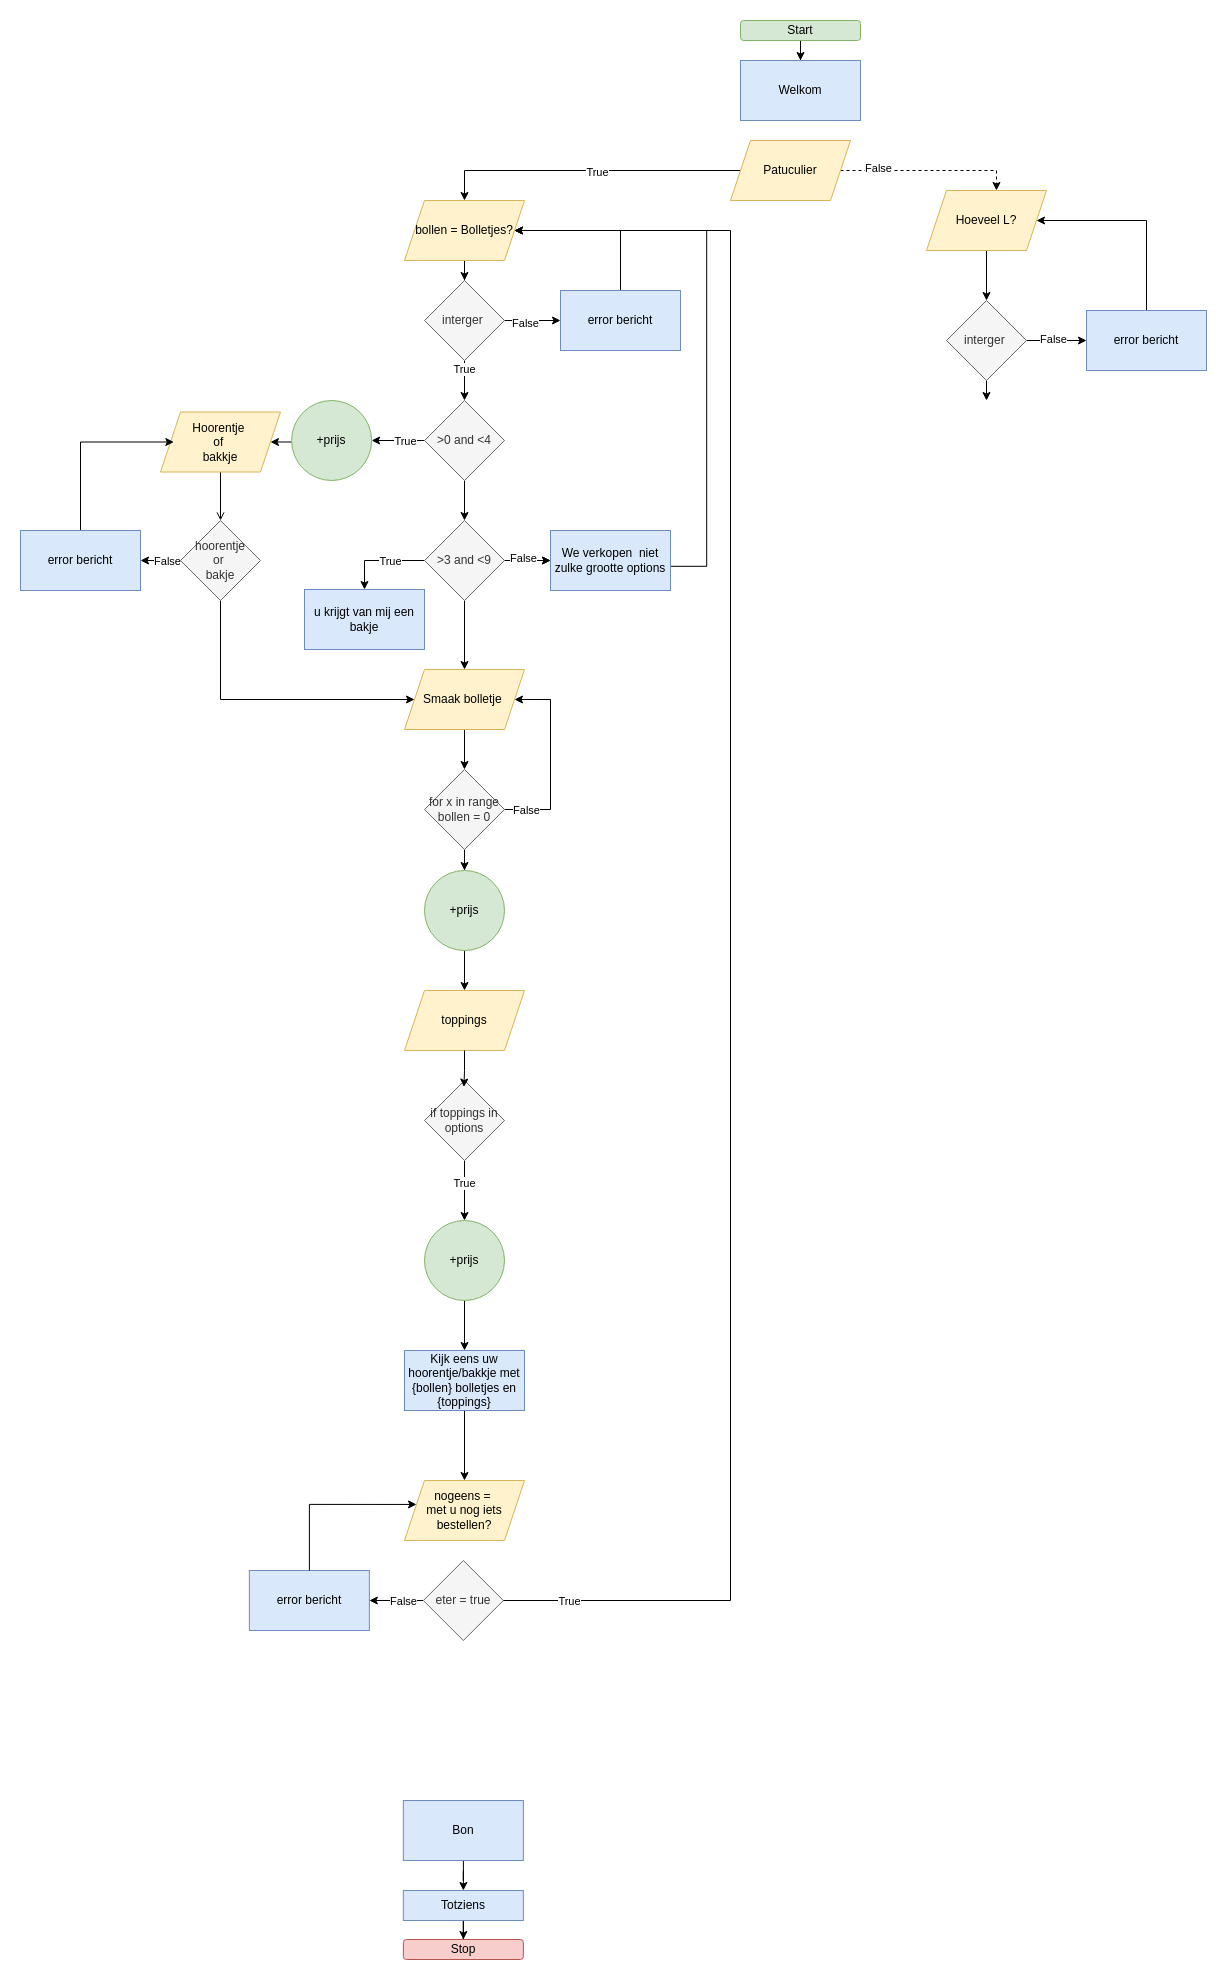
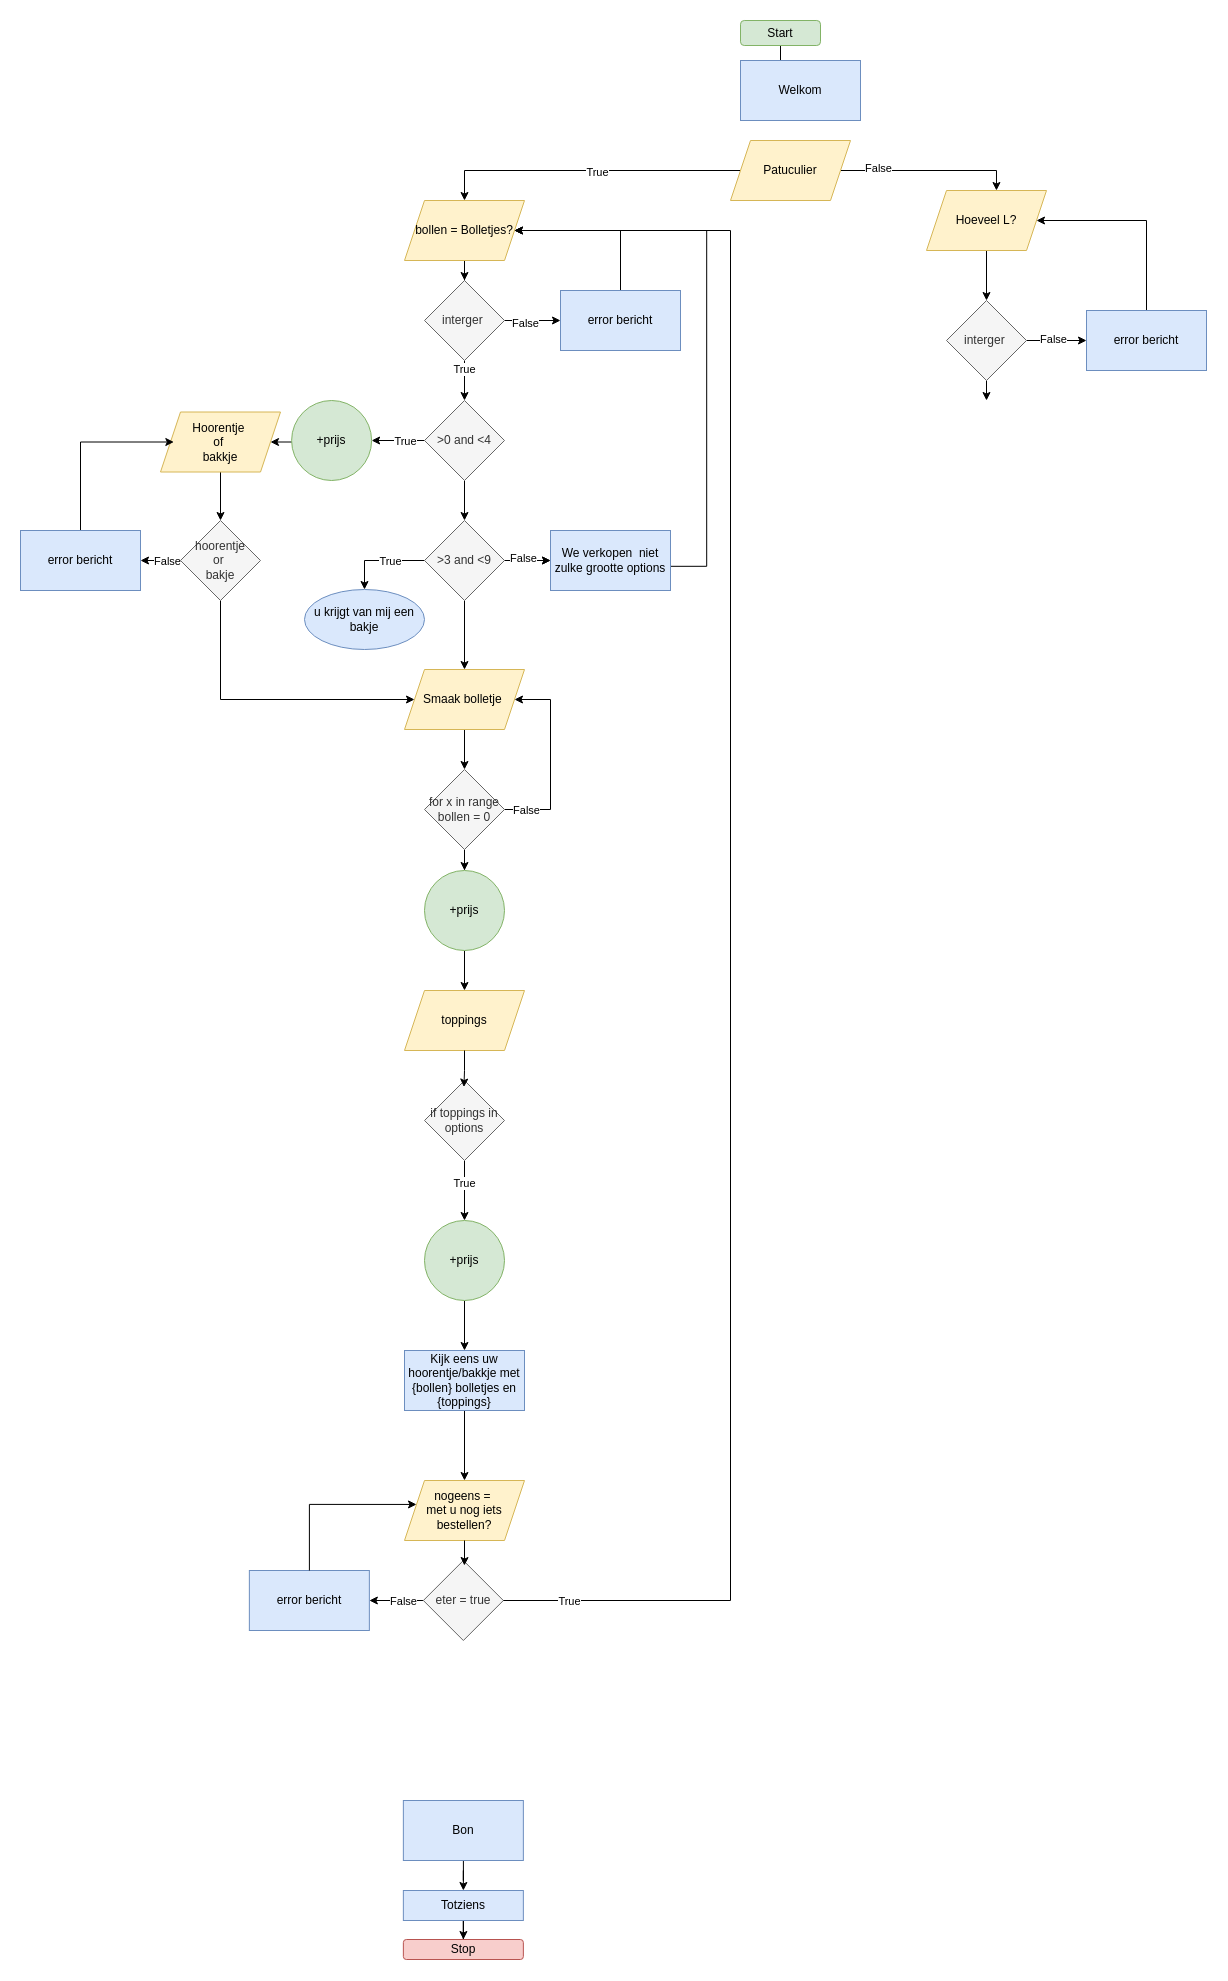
node "Start": size 120x20 -> 80x25
edge "Patuculier" -> "Hoeveel L?": style dashed -> solid
edge "Hoorentje of bakkje" -> "hoorentje or bakje": arrowhead open -> classic
node "u krijgt van mij een bakje": shape rectangle -> ellipse
edge "nogeens = met u nog iets bestellen?" -> "eter = true": added
